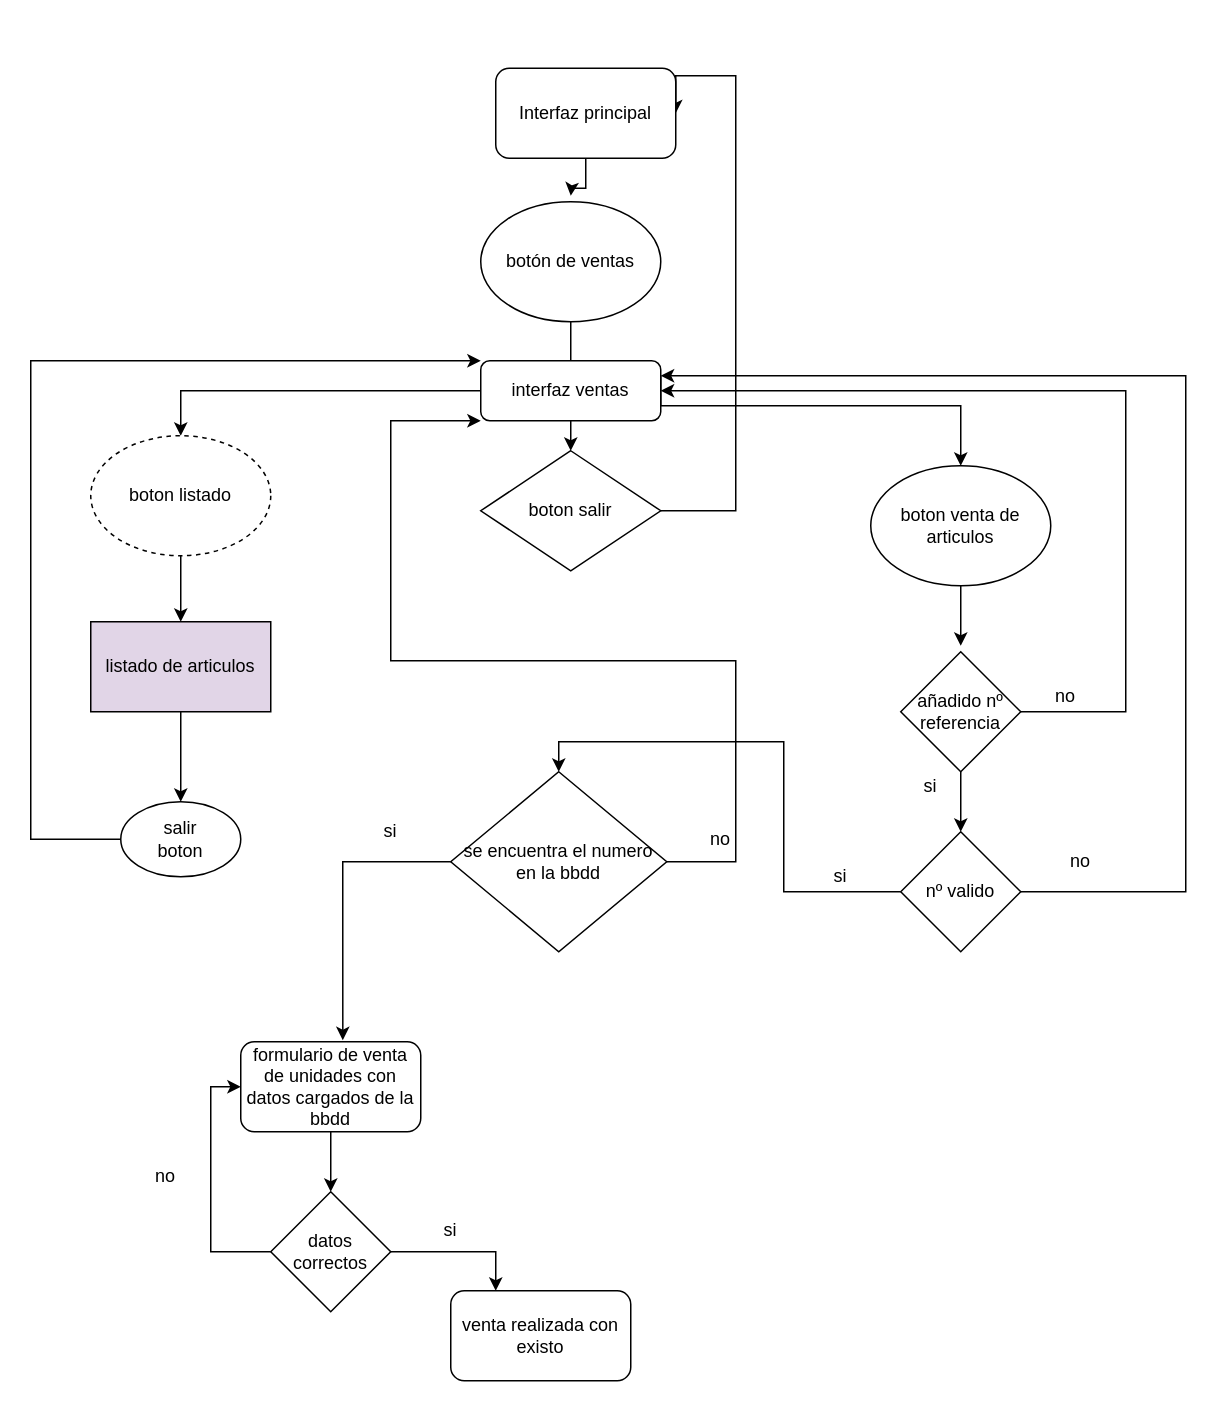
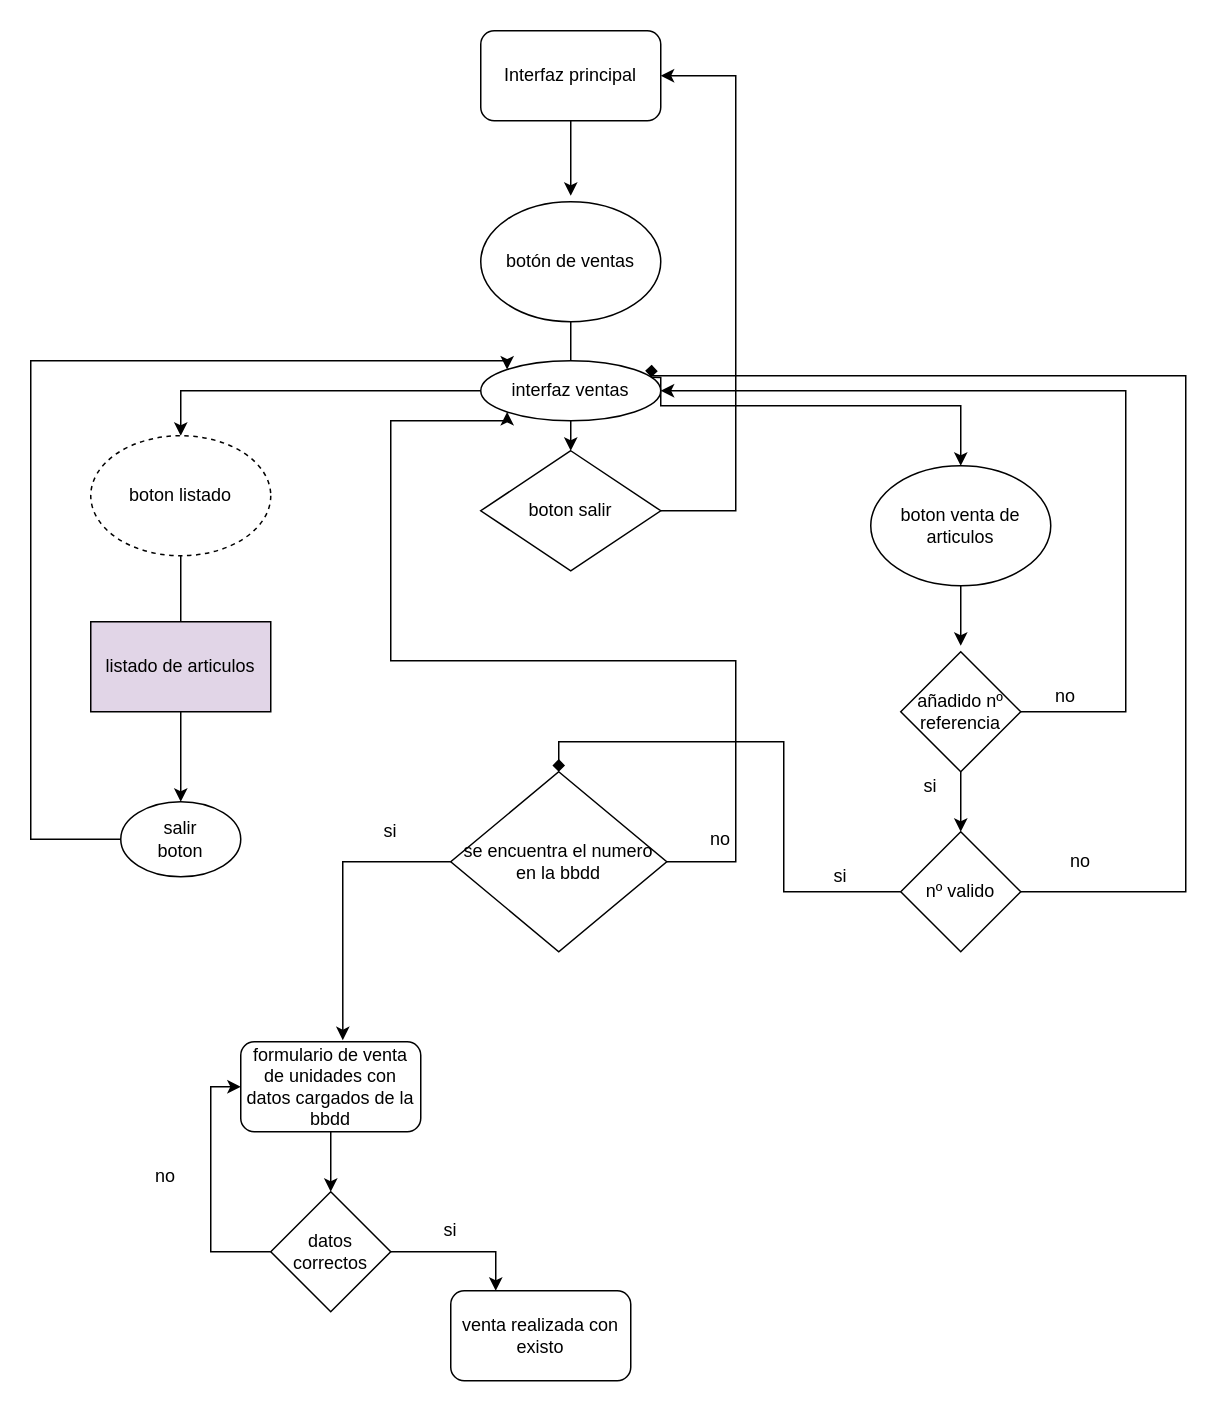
node "Interfaz principal": moved (586, 113) -> (571, 76)
edge "nº valido" -> "interfaz ventas": arrowhead classic -> diamond
node "interfaz ventas": shape rounded rectangle -> ellipse
edge "boton listado" -> "listado de articulos": arrowhead classic -> none
edge "nº valido" -> "se encuentra el numero en la bbdd": arrowhead classic -> diamond
